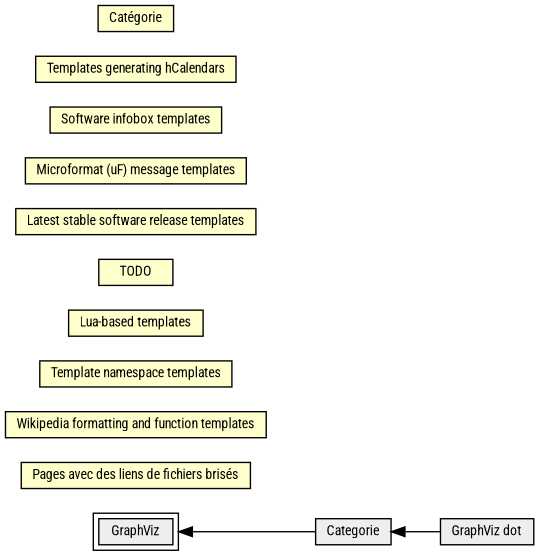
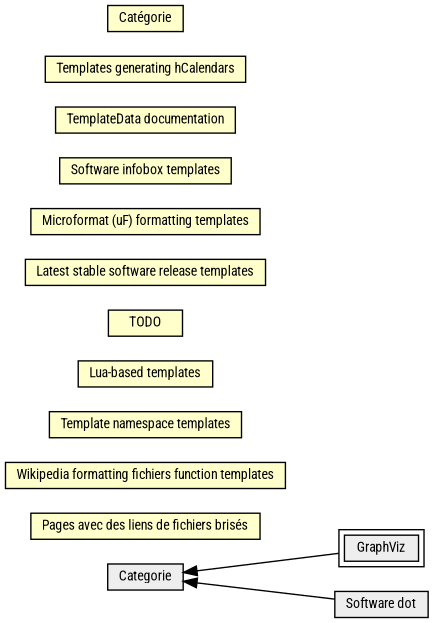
node "TemplateData documentation": added
node "Microformat (uF) message templates": label "Microformat (uF) message templates" -> "Microformat (uF) formatting templates"
node "Wikipedia formatting and function templates": label "Wikipedia formatting and function templates" -> "Wikipedia formatting fichiers function templates"
edge "Categorie" -> "GraphViz": reversed
node "GraphViz dot": label "GraphViz dot" -> "Software dot"
